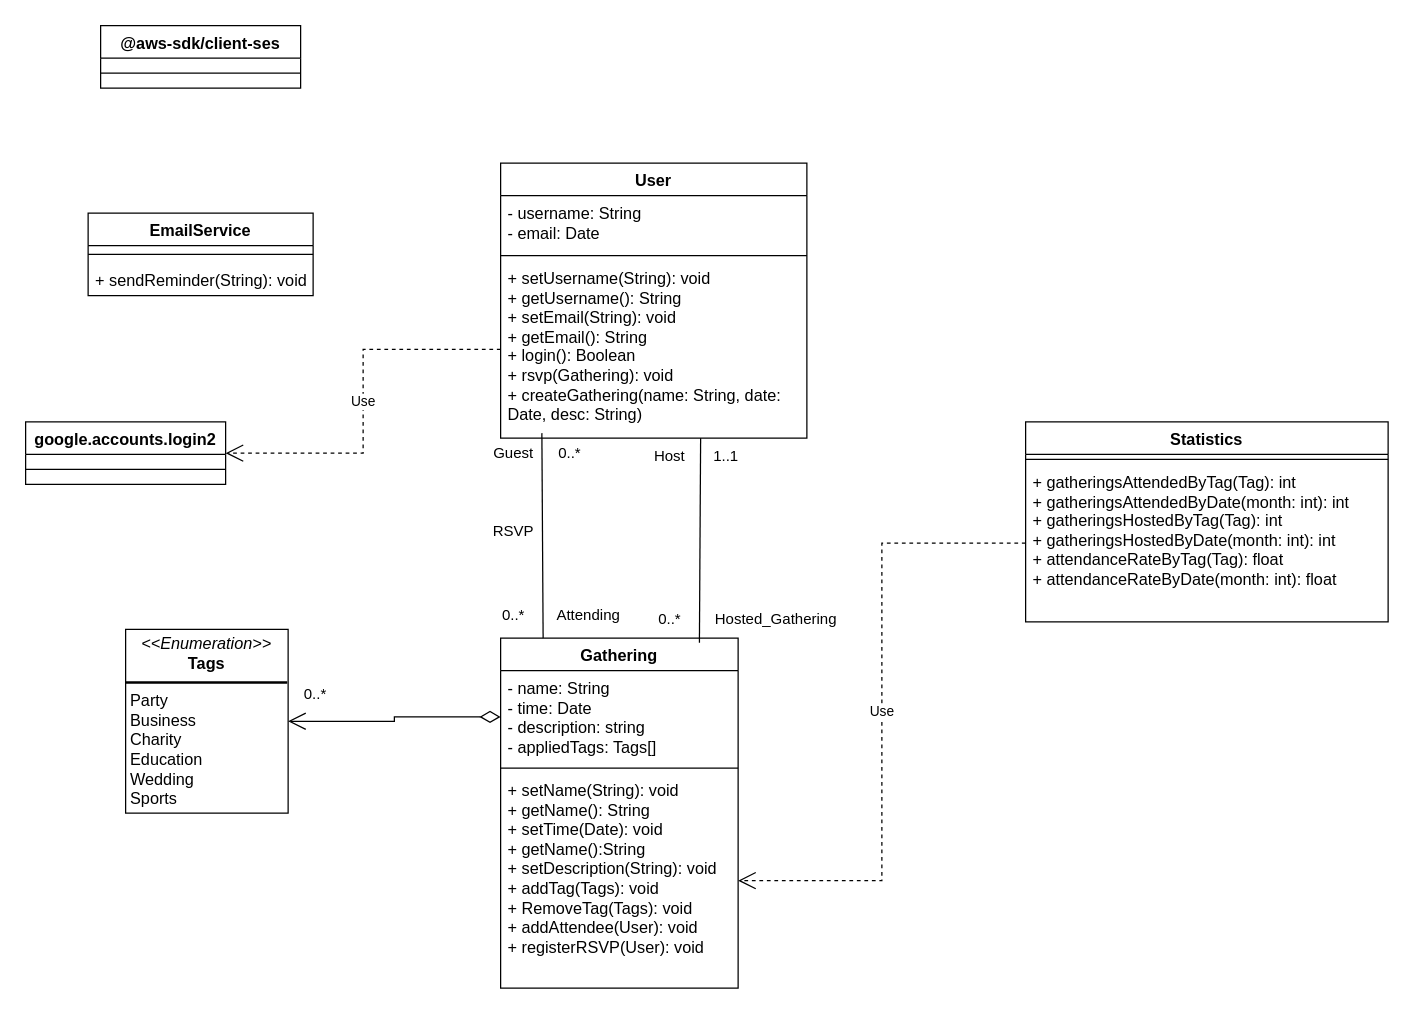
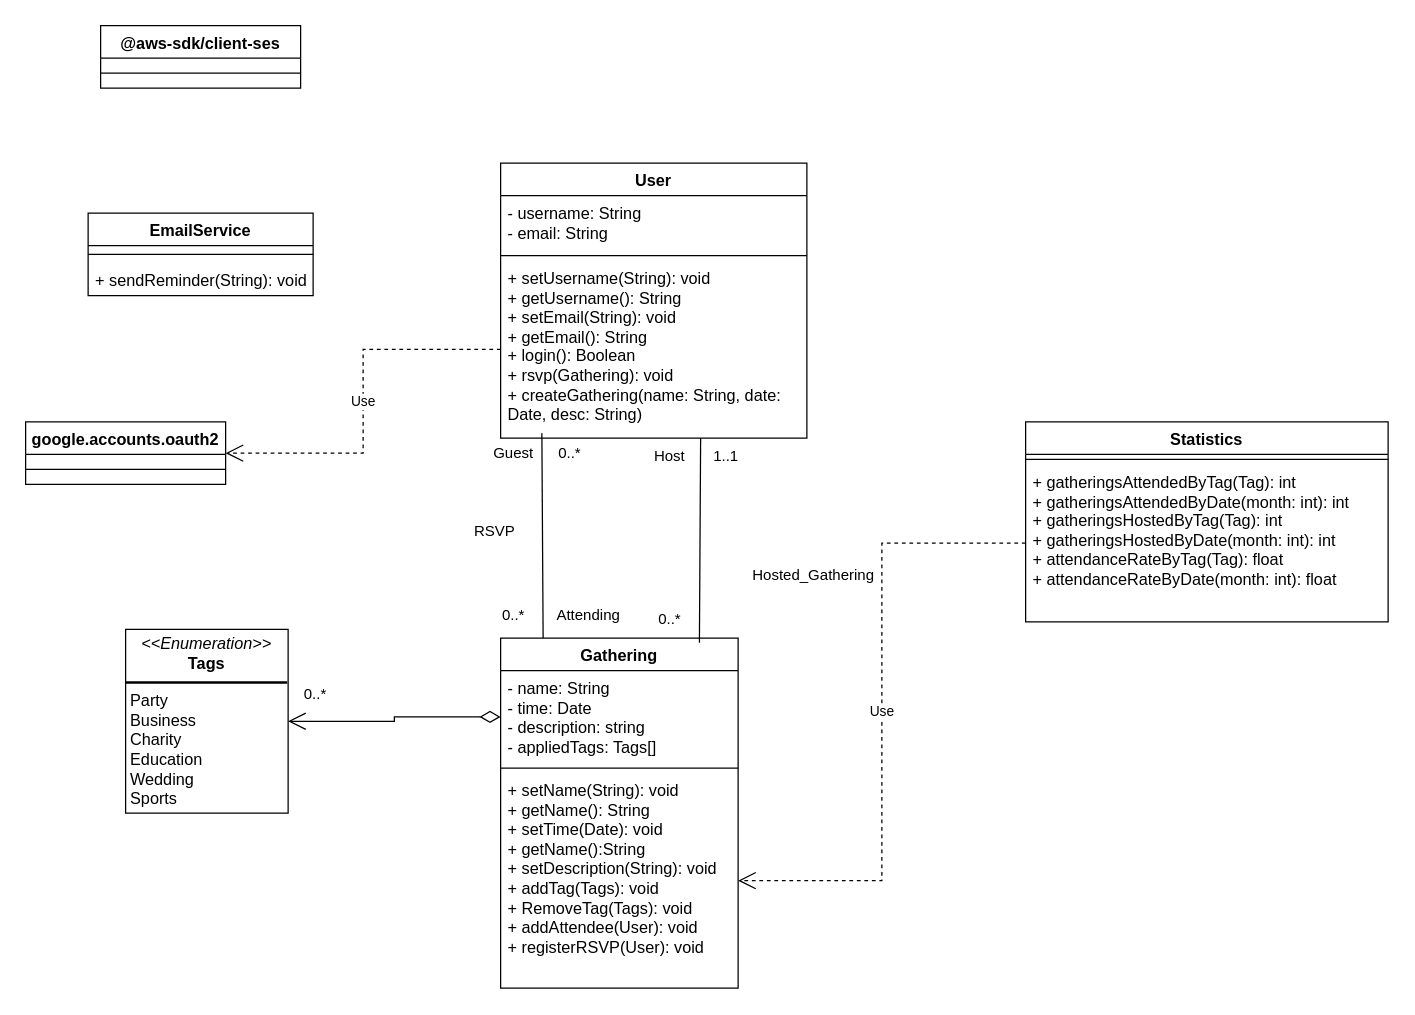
node "- username: String - email: Date": label "- username: String - email: Date" -> "- username: String - email: String"
node "google.accounts.login2": label "google.accounts.login2" -> "google.accounts.oauth2"
node "RSVP": moved (513, 532) -> (494, 532)
node "Hosted_Gathering": moved (776, 619) -> (813, 576)
